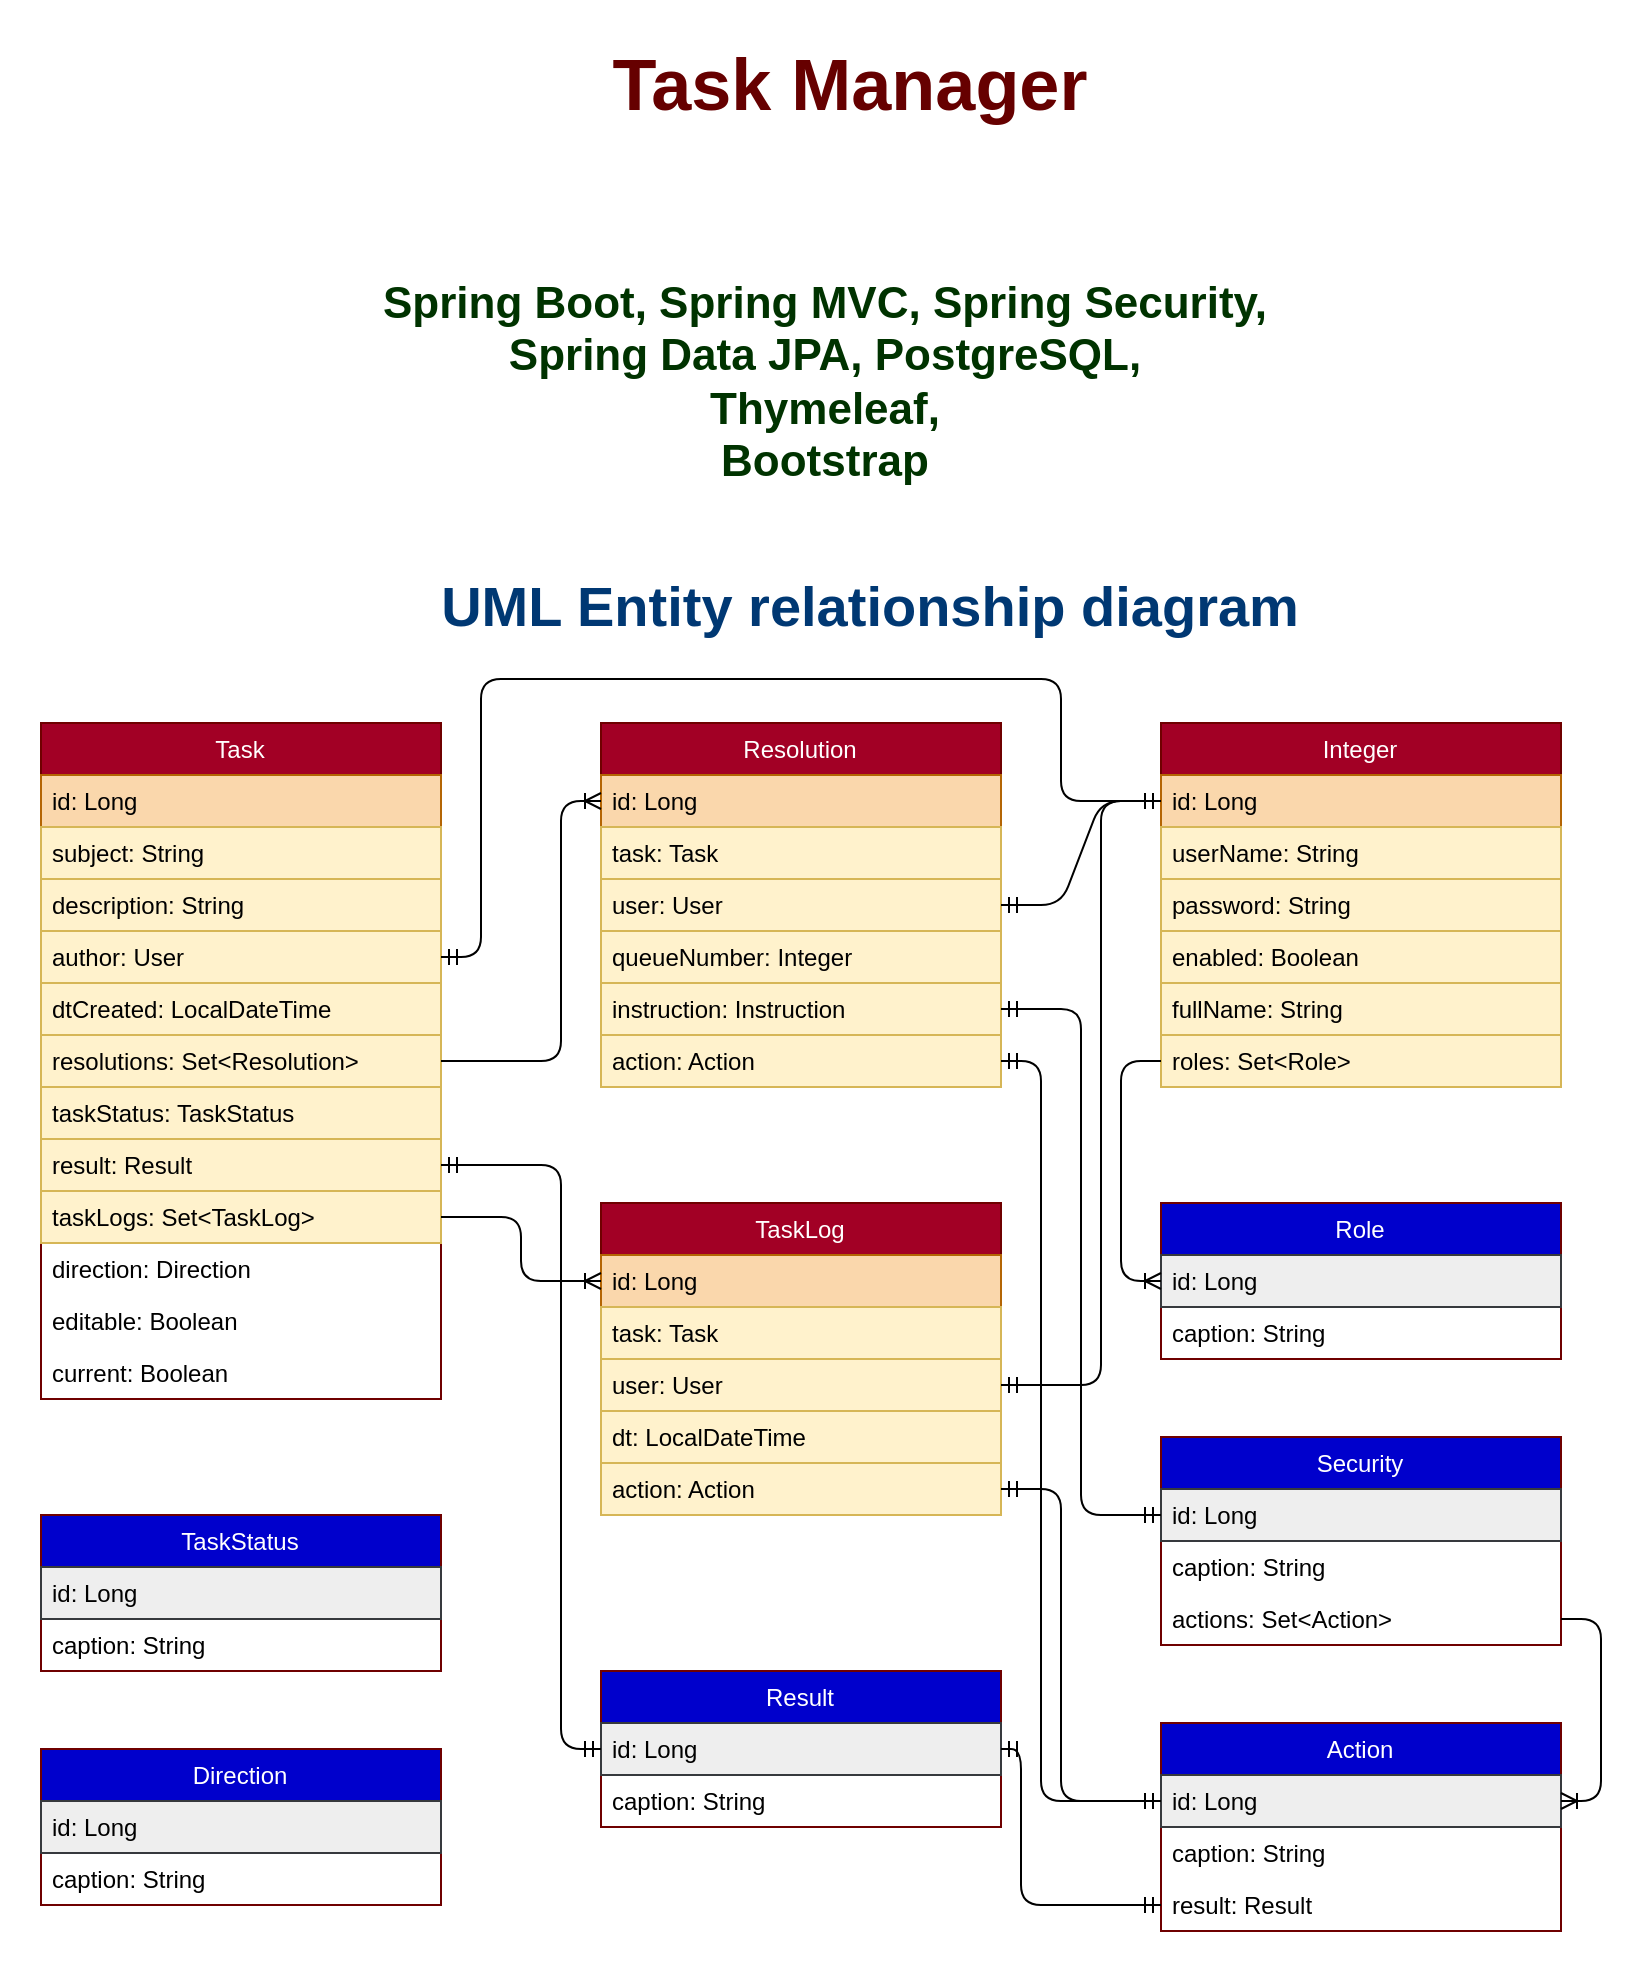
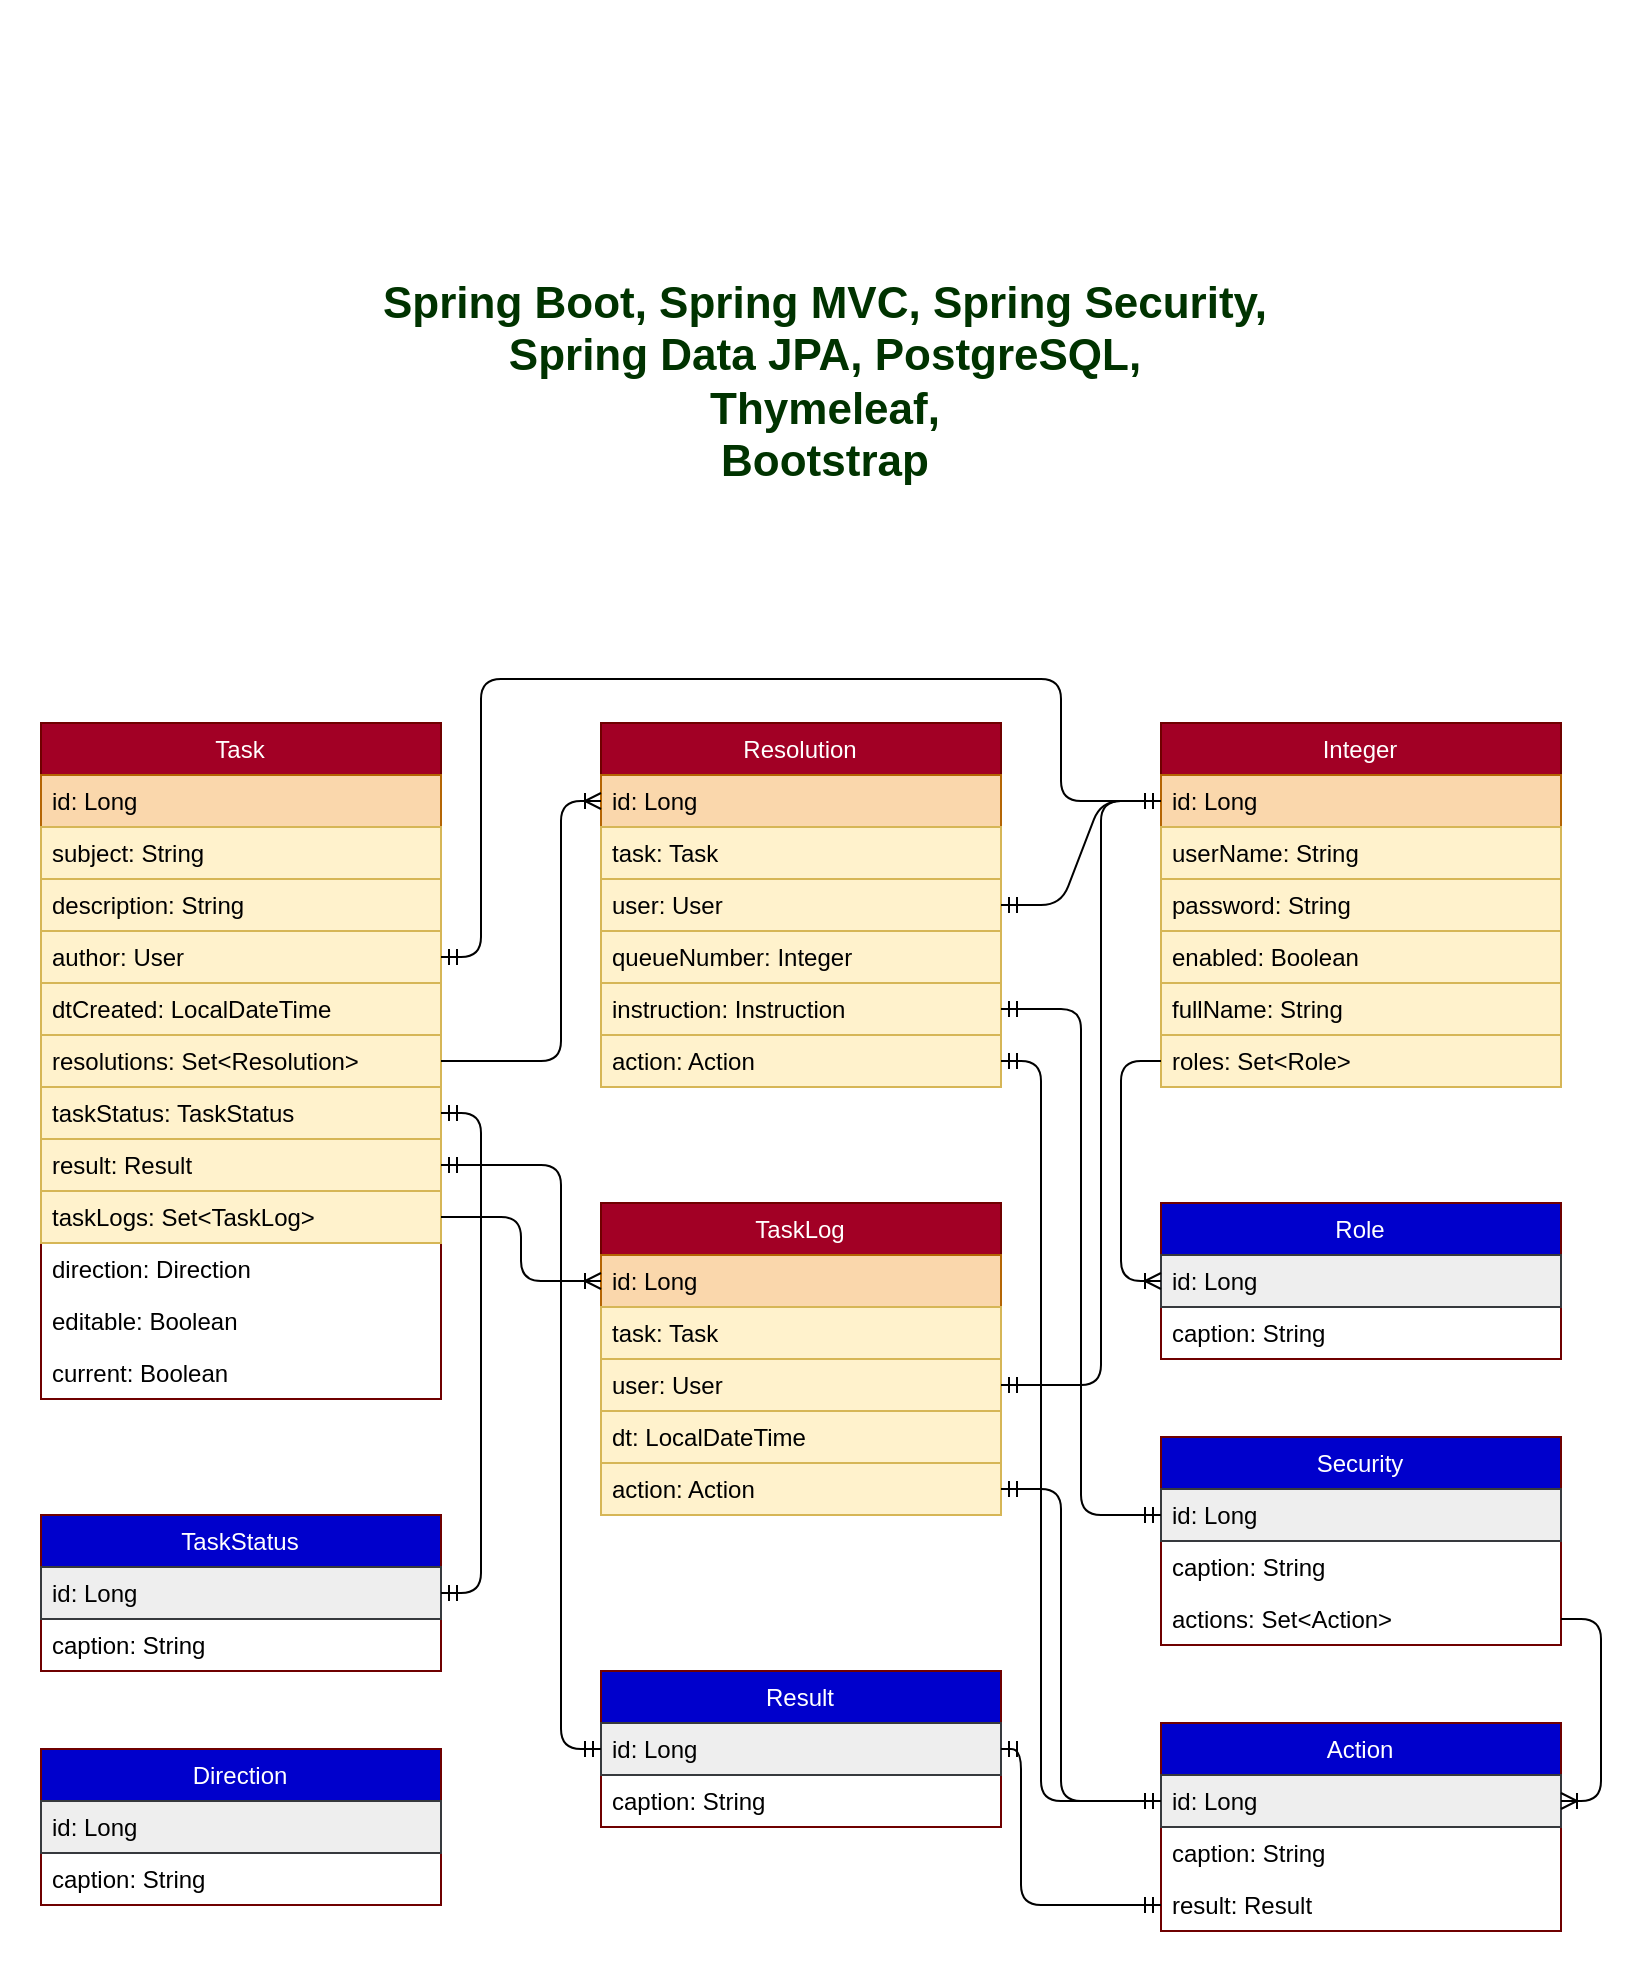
node "Task Manager": removed
node "UML Entity relationship diagram": removed
edge "taskStatus: TaskStatus" -- "TaskStatus": added
